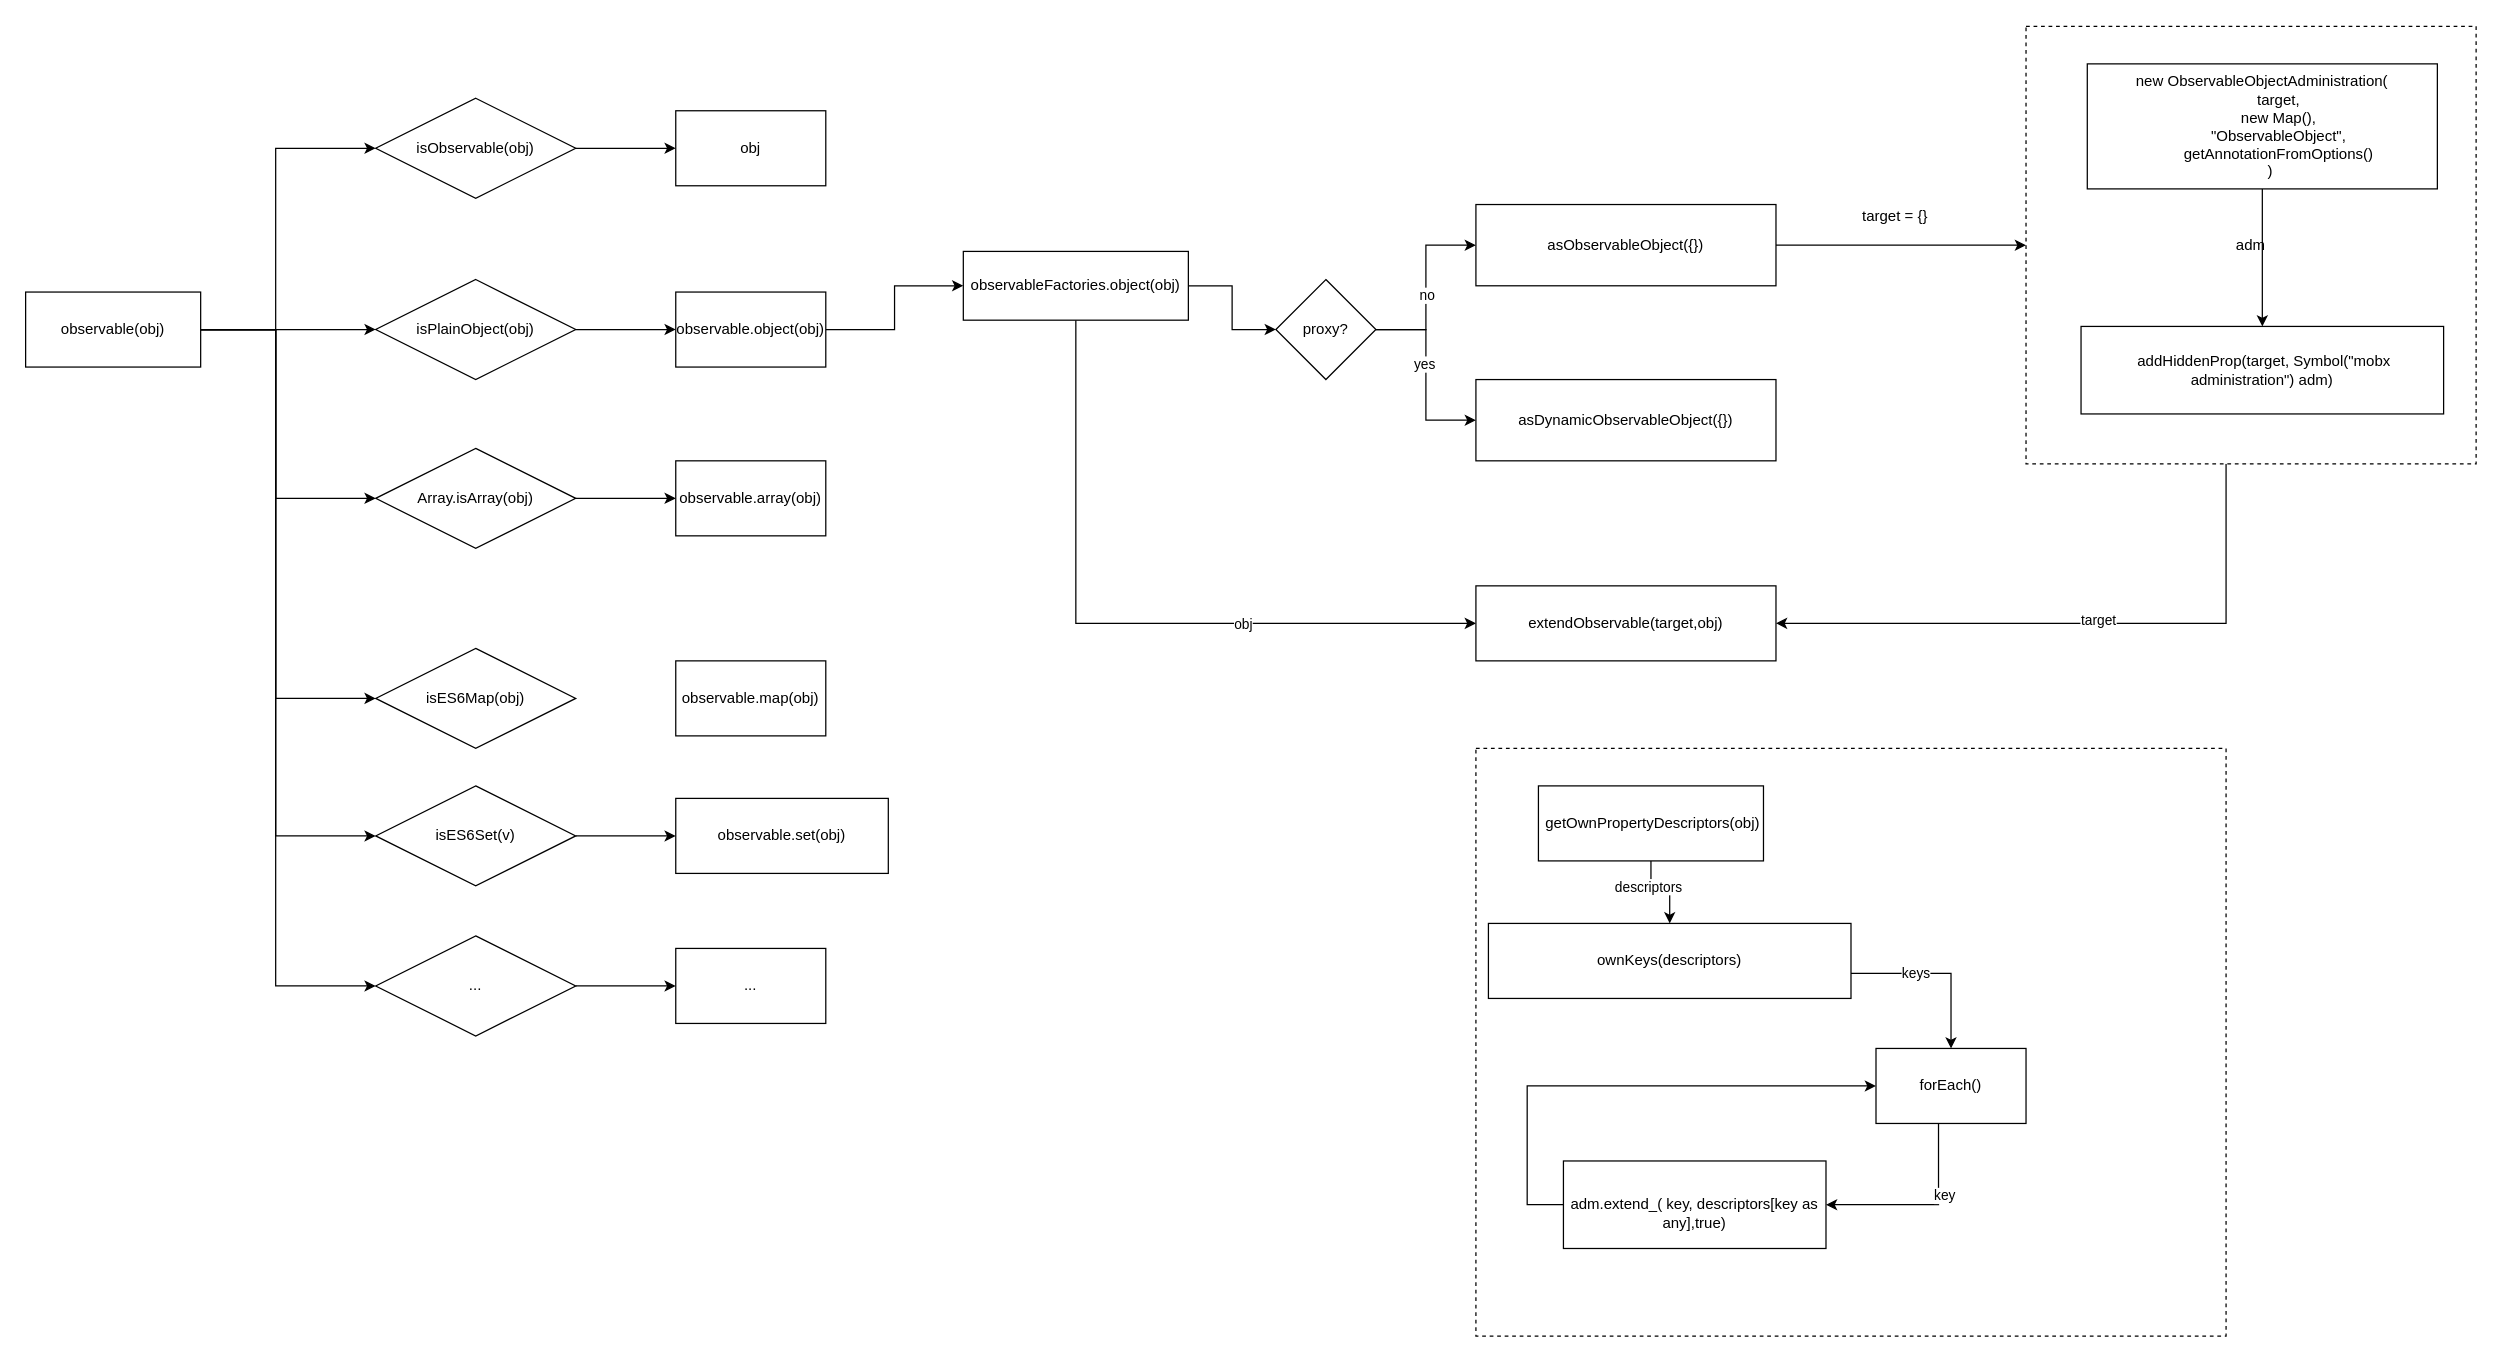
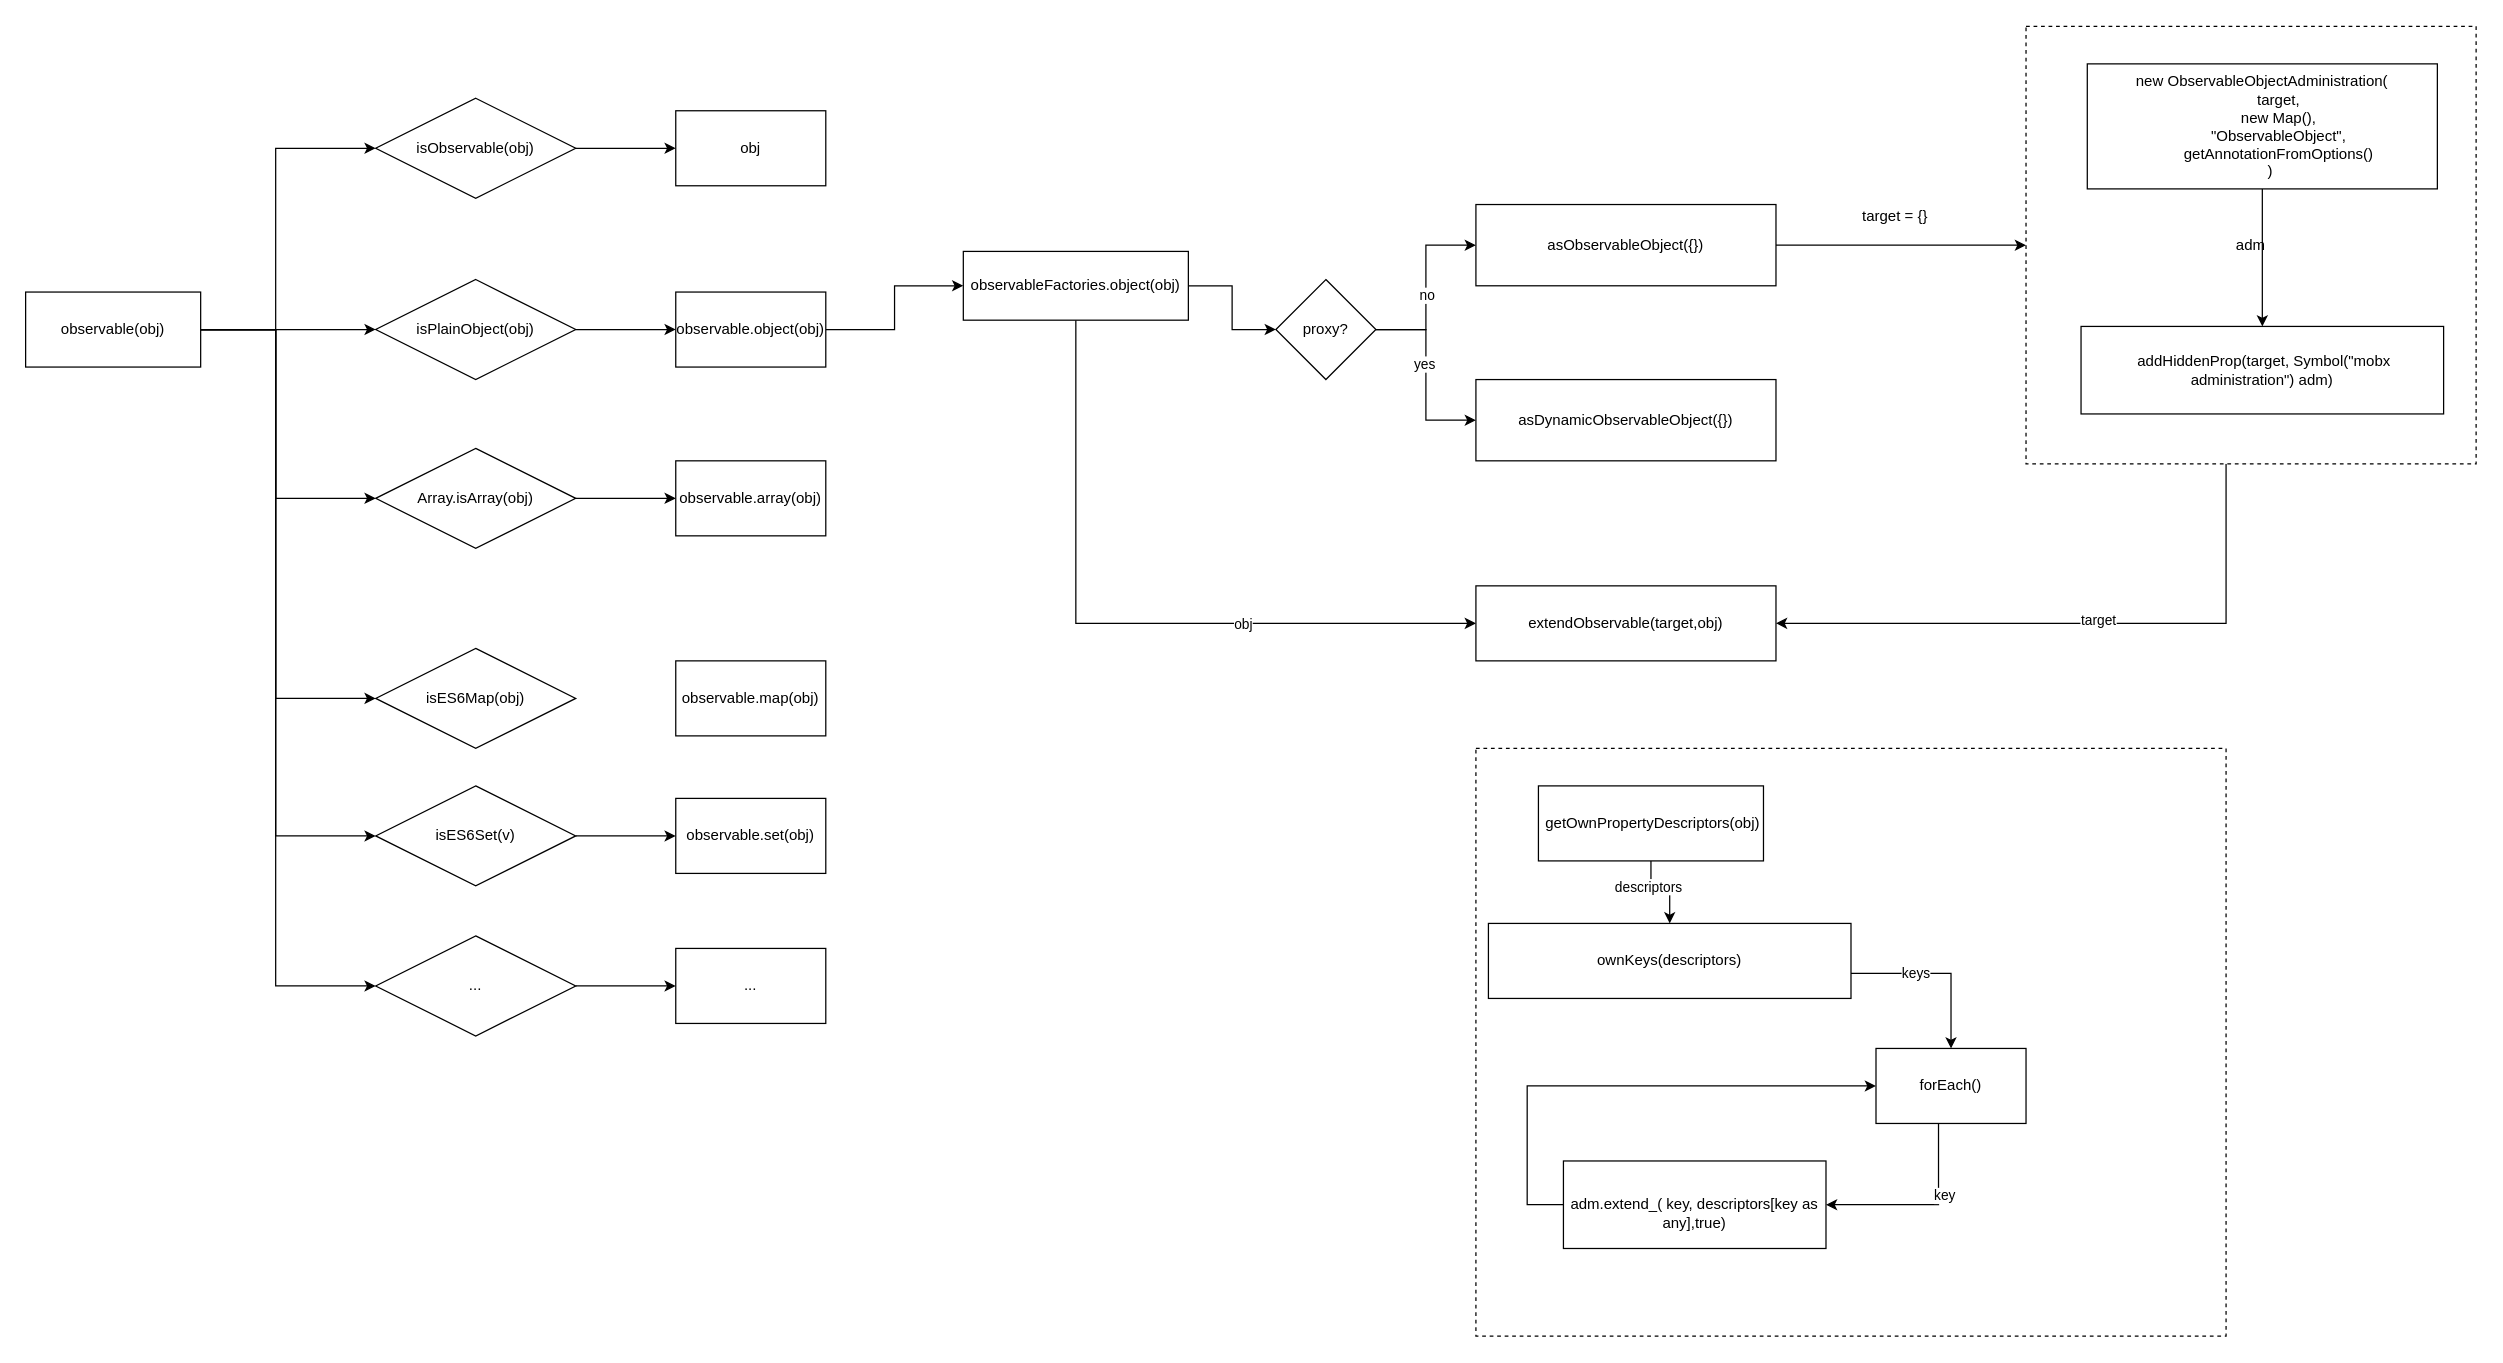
node "observable.set(obj)": size 213x75 -> 150x75
